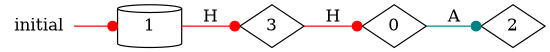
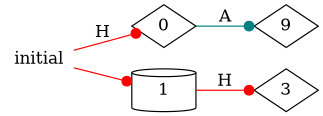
edge "3" -> "0": now "initial" -> "0"
node "2": label "2" -> "9"
